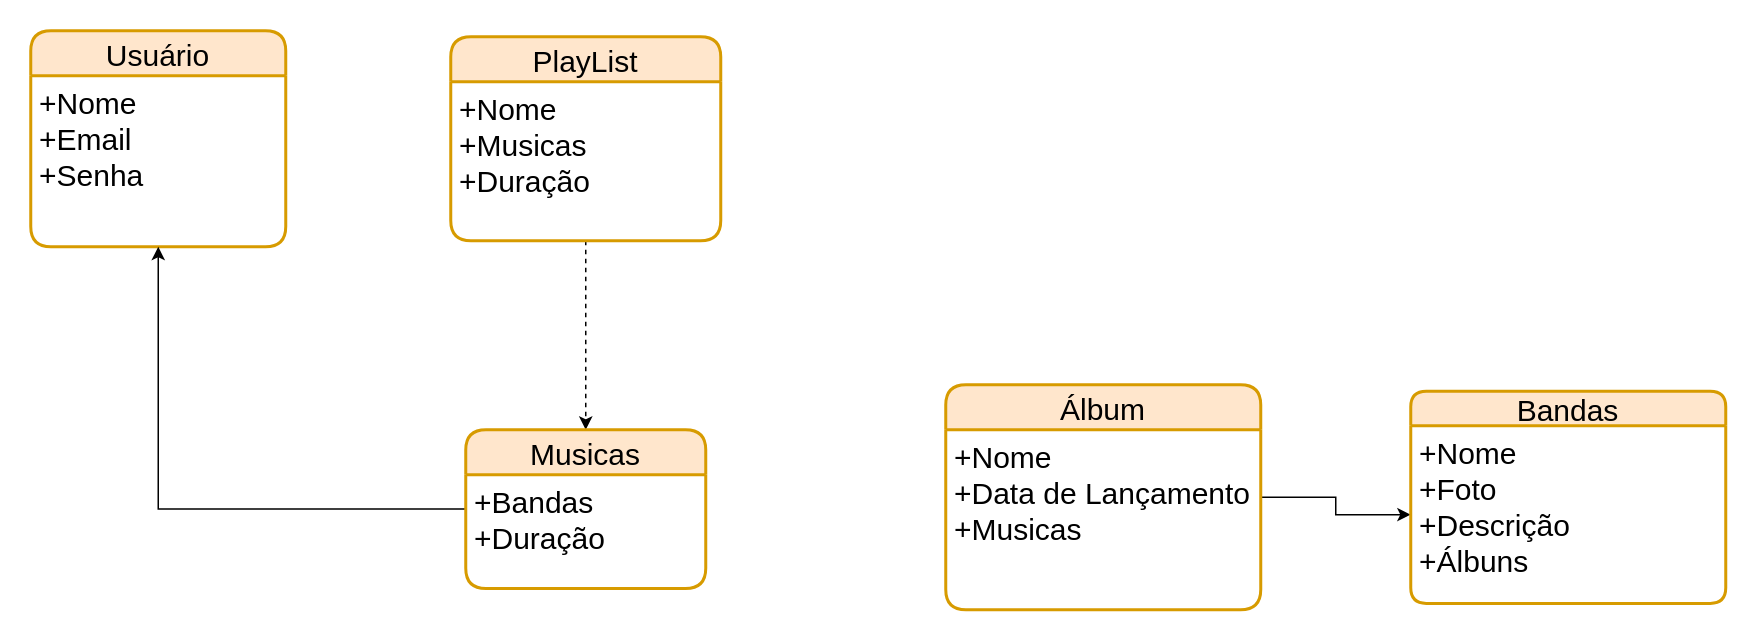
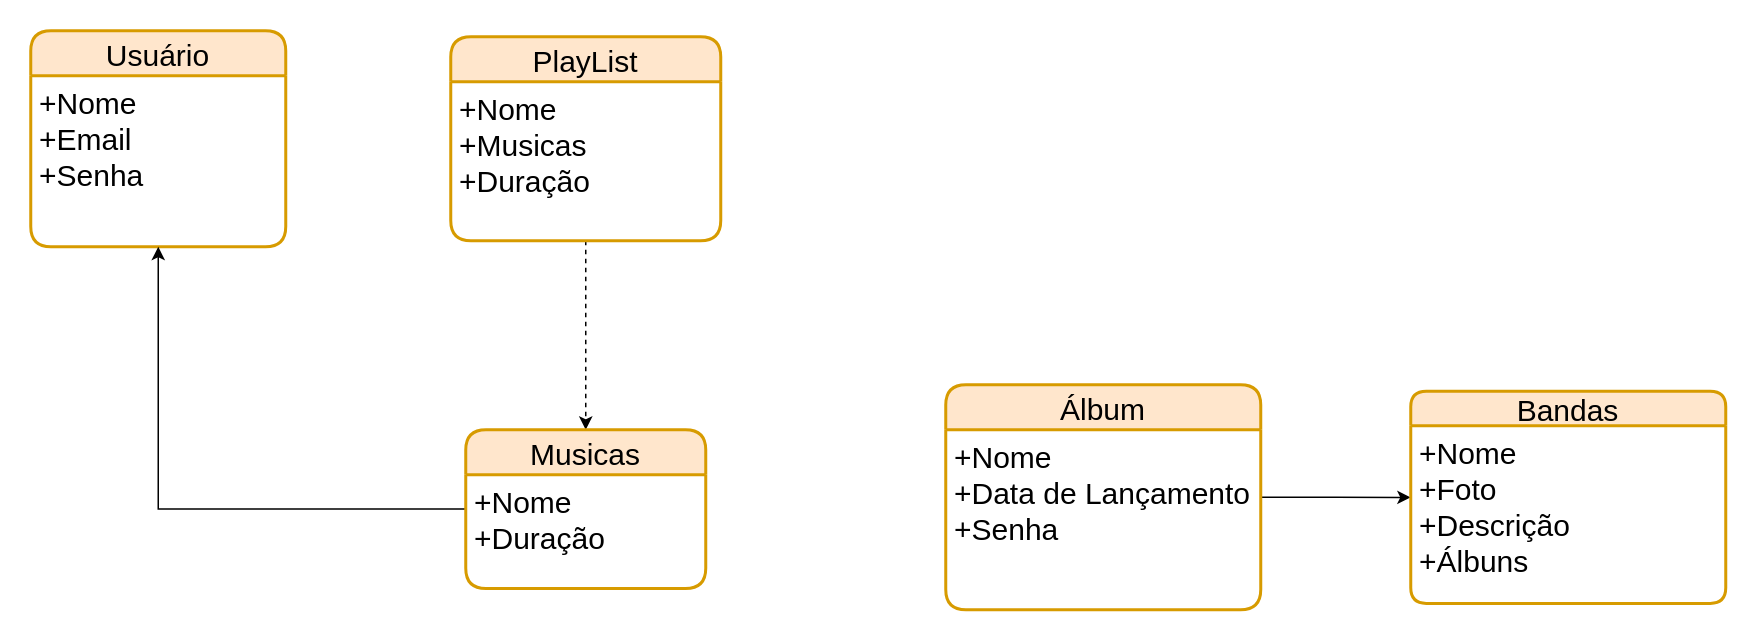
node "+Nome +Data de Lançamento +Musicas": label "+Nome +Data de Lançamento +Musicas" -> "+Nome +Data de Lançamento +Senha"
node "+Bandas +Duração": label "+Bandas +Duração" -> "+Nome +Duração"
edge "Álbum" -> "+Nome +Foto +Descrição +Álbuns": now "Álbum" -> "Bandas"
